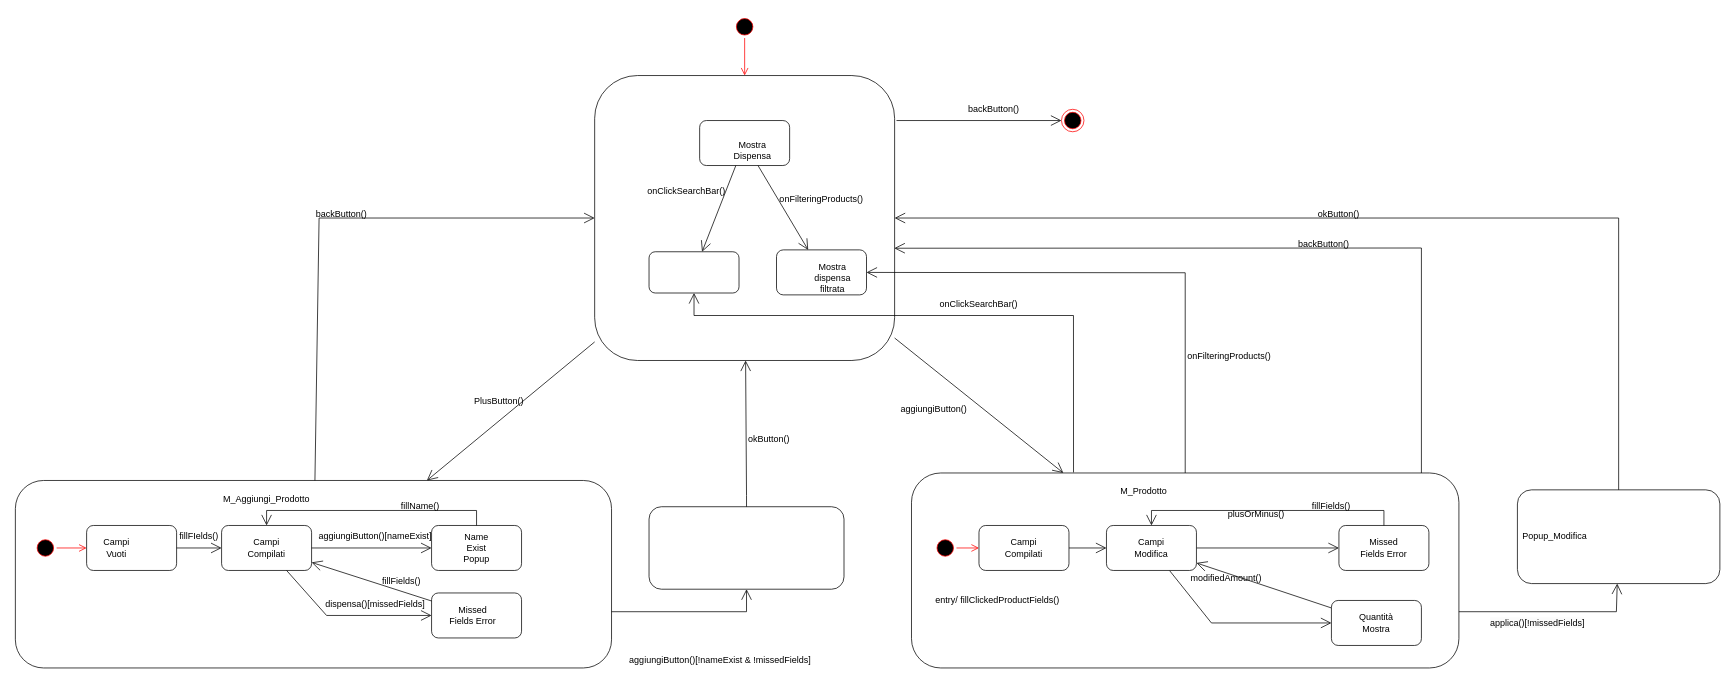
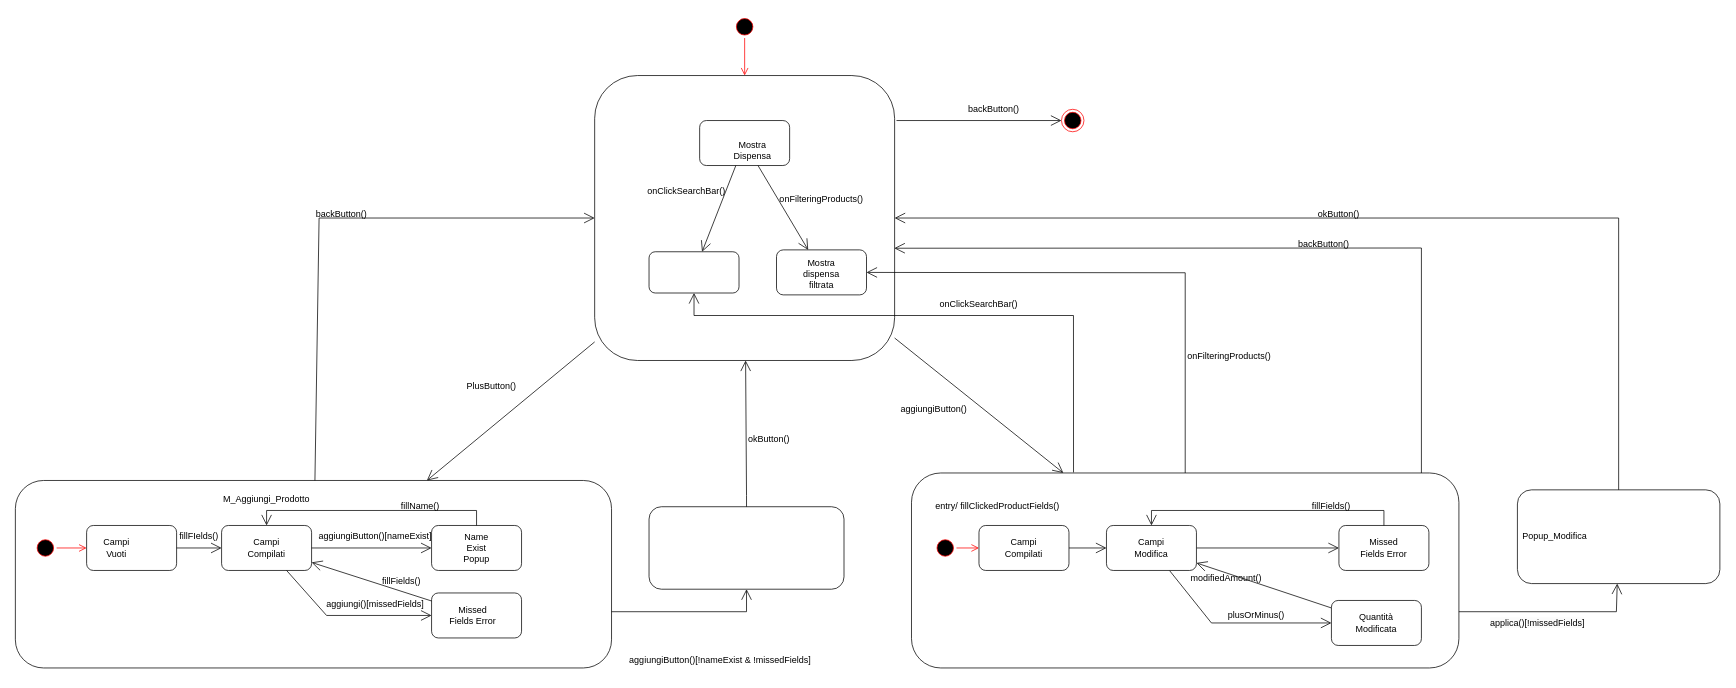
node "Mostra dispensa filtrata": moved (833, 278) -> (822, 274)
node "PlusButton()": moved (499, 402) -> (492, 387)
node "M_Prodotto": removed
node "plusOrMinus()": moved (1257, 514) -> (1257, 615)
node "entry/ fillClickedProductFields()": moved (998, 600) -> (998, 507)
node "dispensa()[missedFields]": label "dispensa()[missedFields]" -> "aggiungi()[missedFields]"
node "Quantità Mostra": label "Quantità Mostra" -> "Quantità Modificata"
